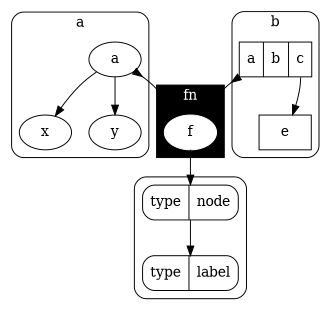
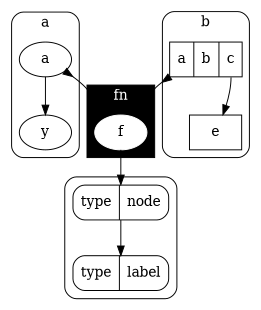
node "x": removed
